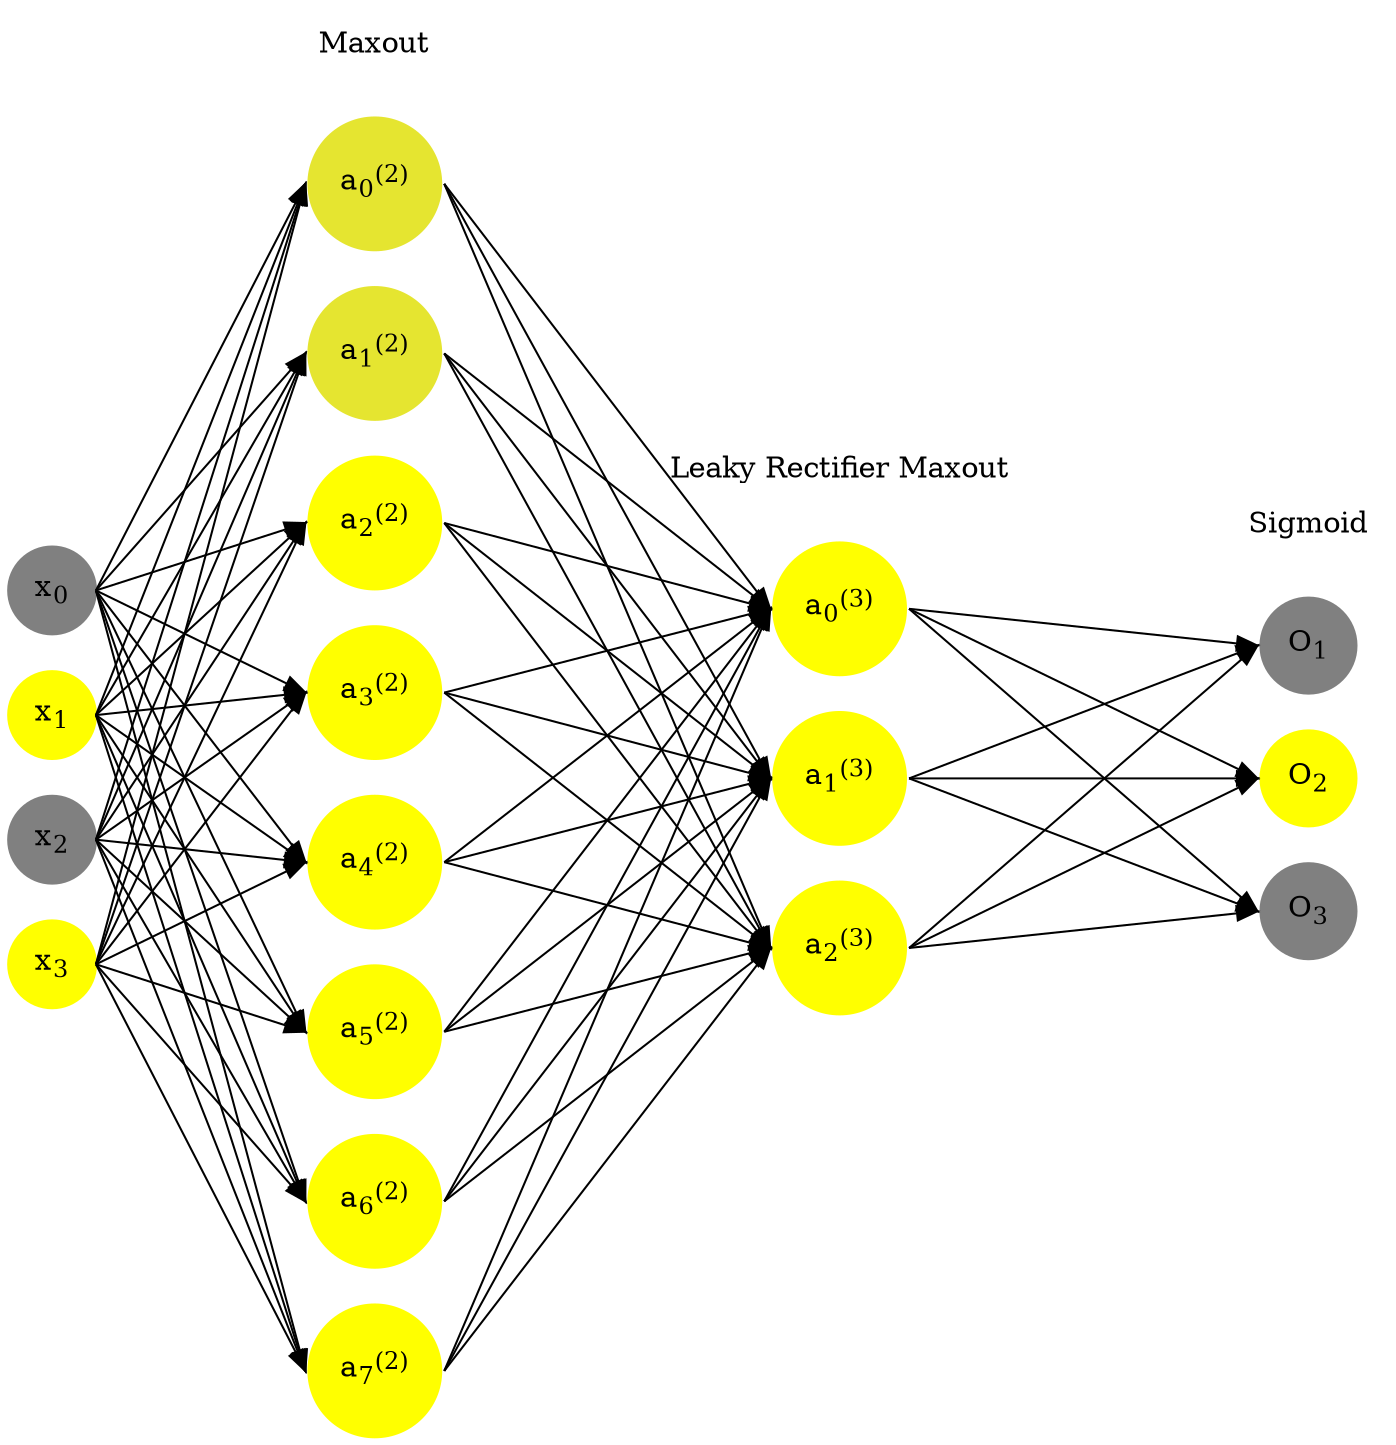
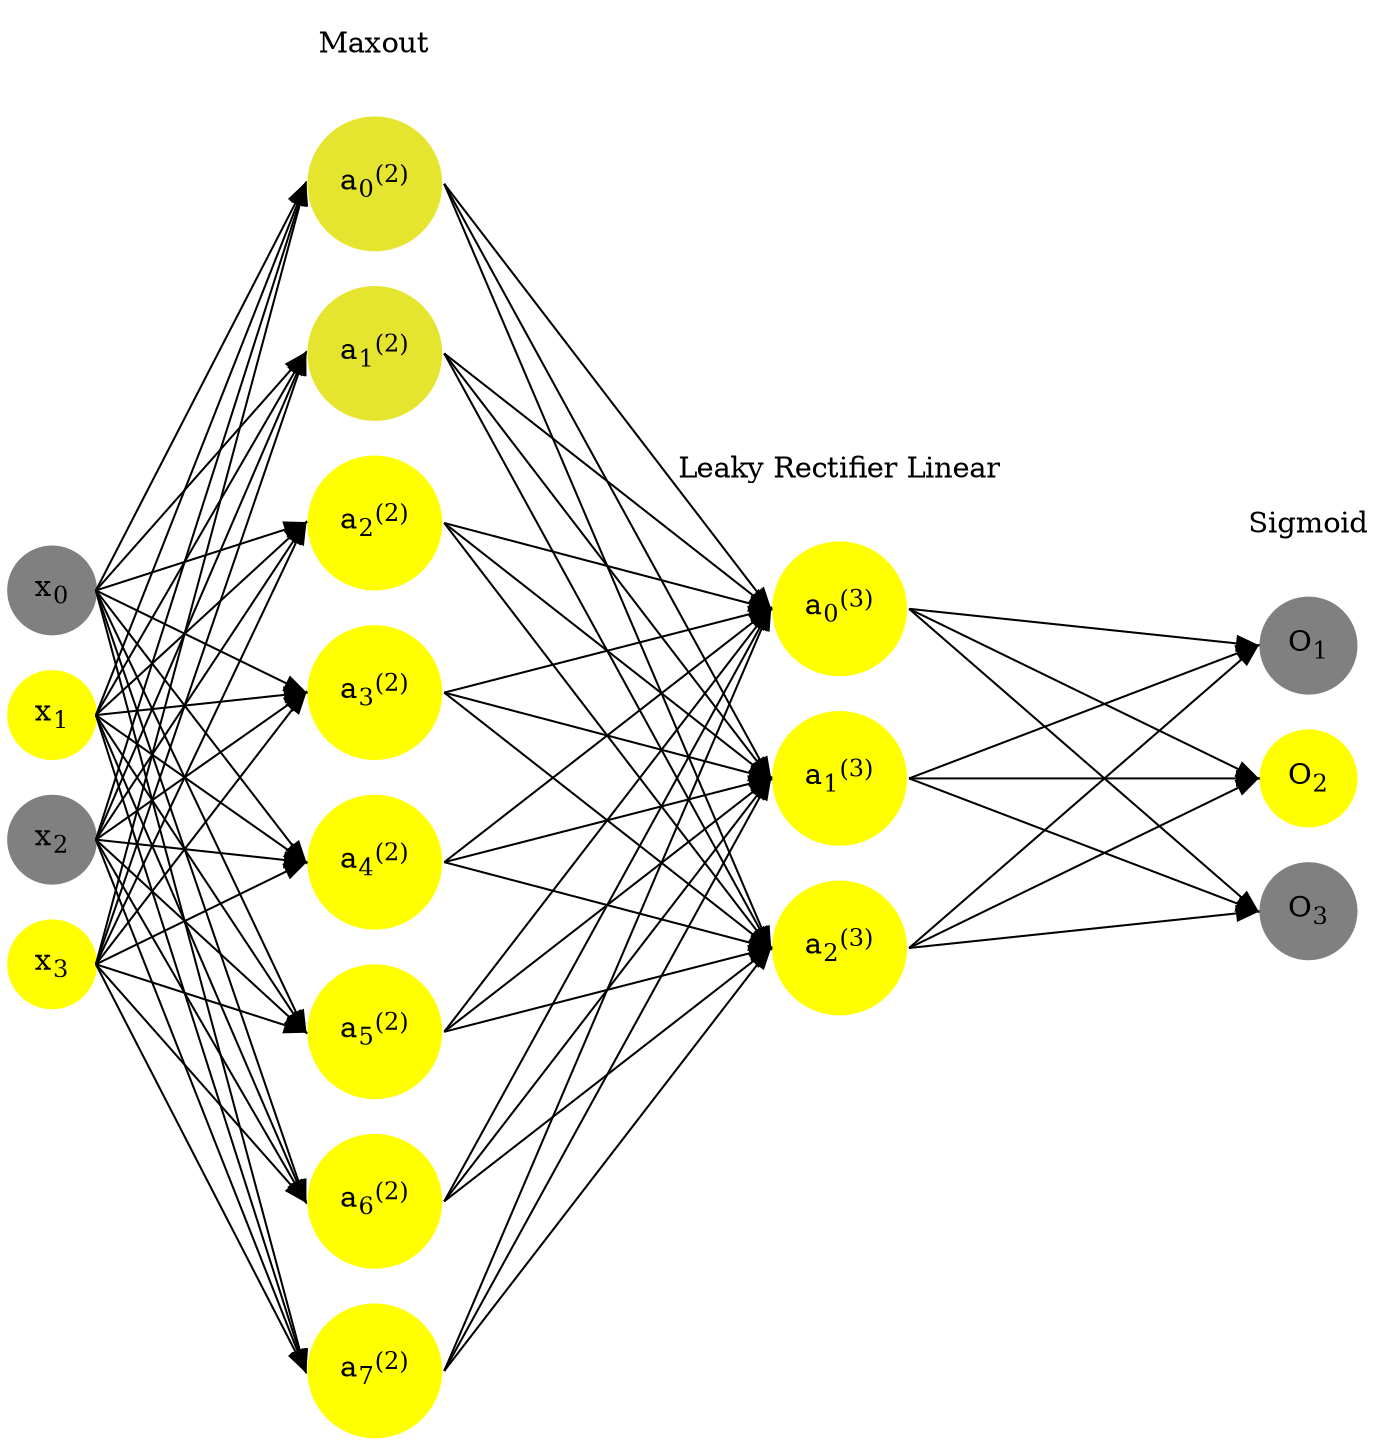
node "Leaky Rectifier Maxout": label "Leaky Rectifier Maxout" -> "Leaky Rectifier Linear"
